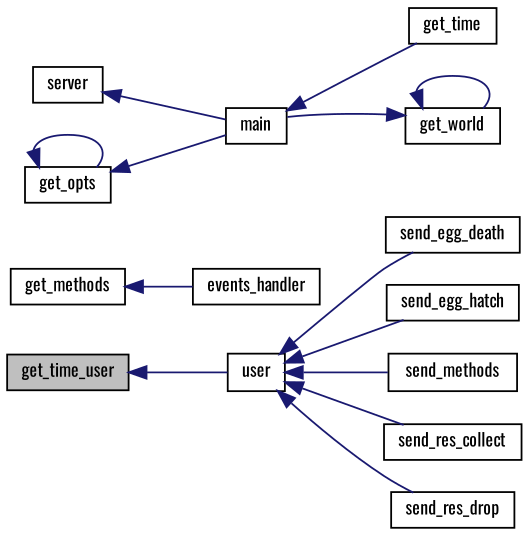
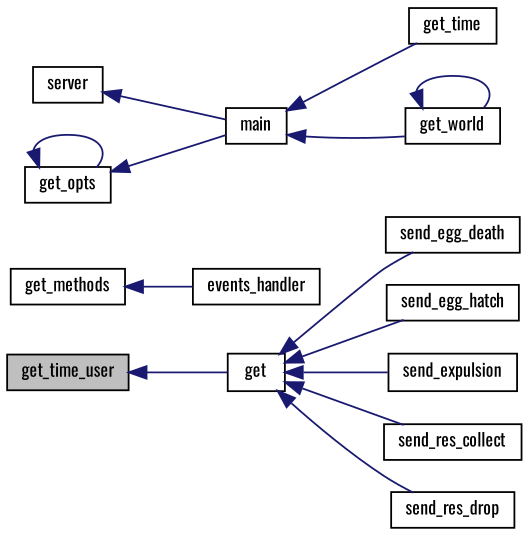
edge "main" -> "get_world": reversed
node "user": label "user" -> "get"
node "send_methods": label "send_methods" -> "send_expulsion"
